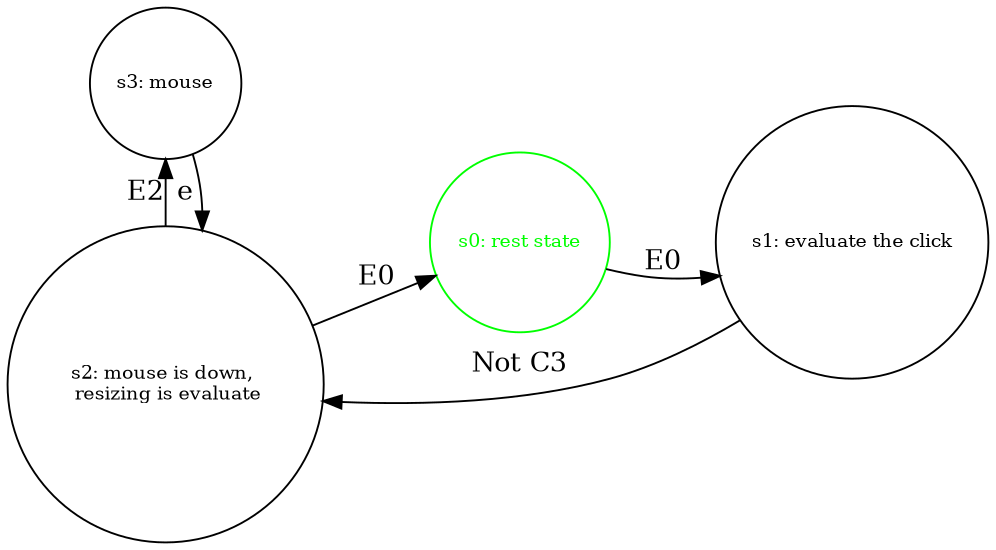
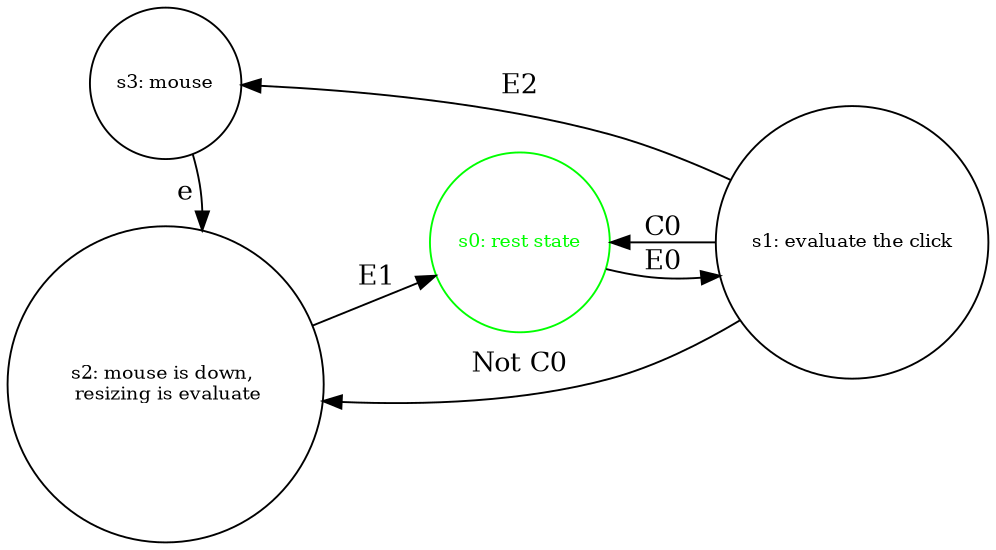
edge "s2: mouse is down, resizing is evaluate" -> "s3: mouse": now "s1: evaluate the click" -> "s3: mouse"
edge "s1: evaluate the click" -> "s0: rest state": added, label "C0"
edge "s2: mouse is down, resizing is evaluate" -> "s0: rest state": label "E0" -> "E1"
edge "s1: evaluate the click" -> "s2: mouse is down, resizing is evaluate": label "Not C3" -> "Not C0"
